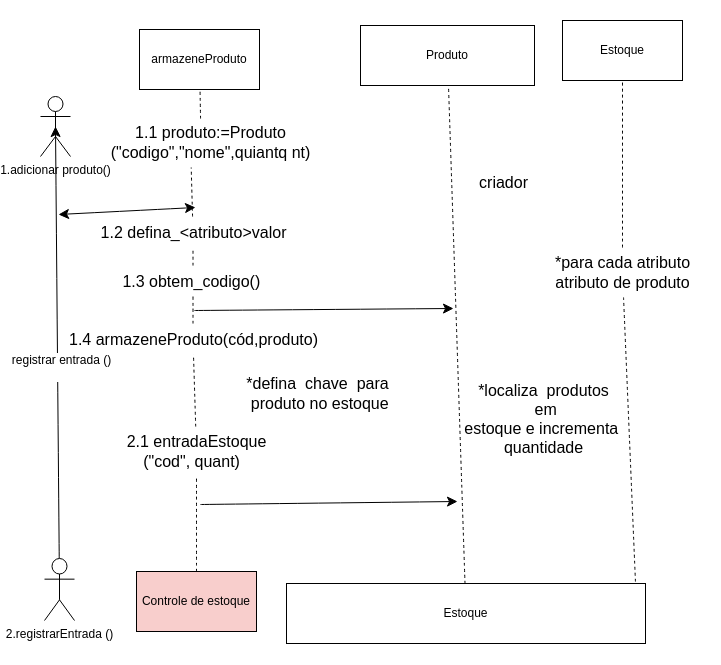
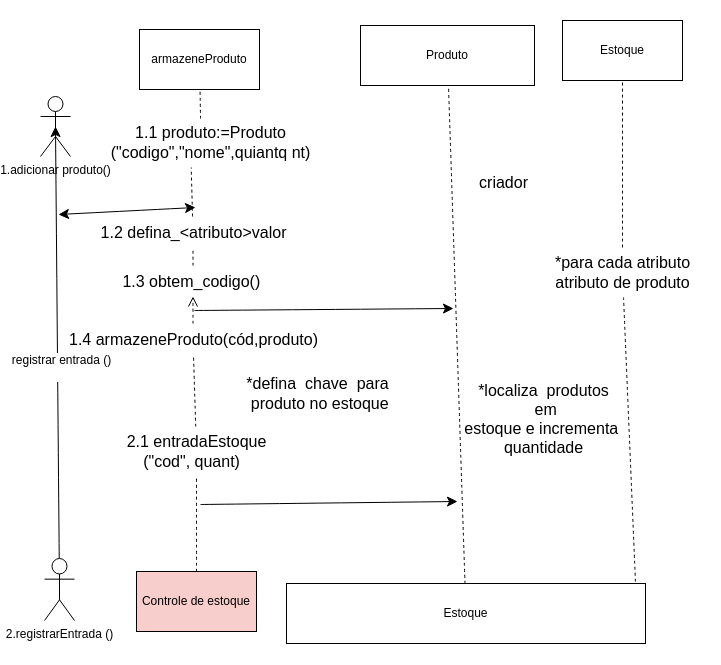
edge "1.3 obtem_codigo()" -- "1.4 armazeneProduto(cód,produto)": arrowhead none -> open
